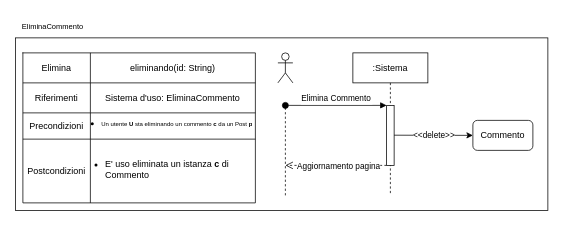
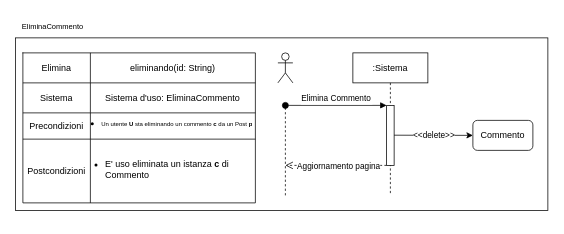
node "Riferimenti": label "Riferimenti" -> "Sistema"
